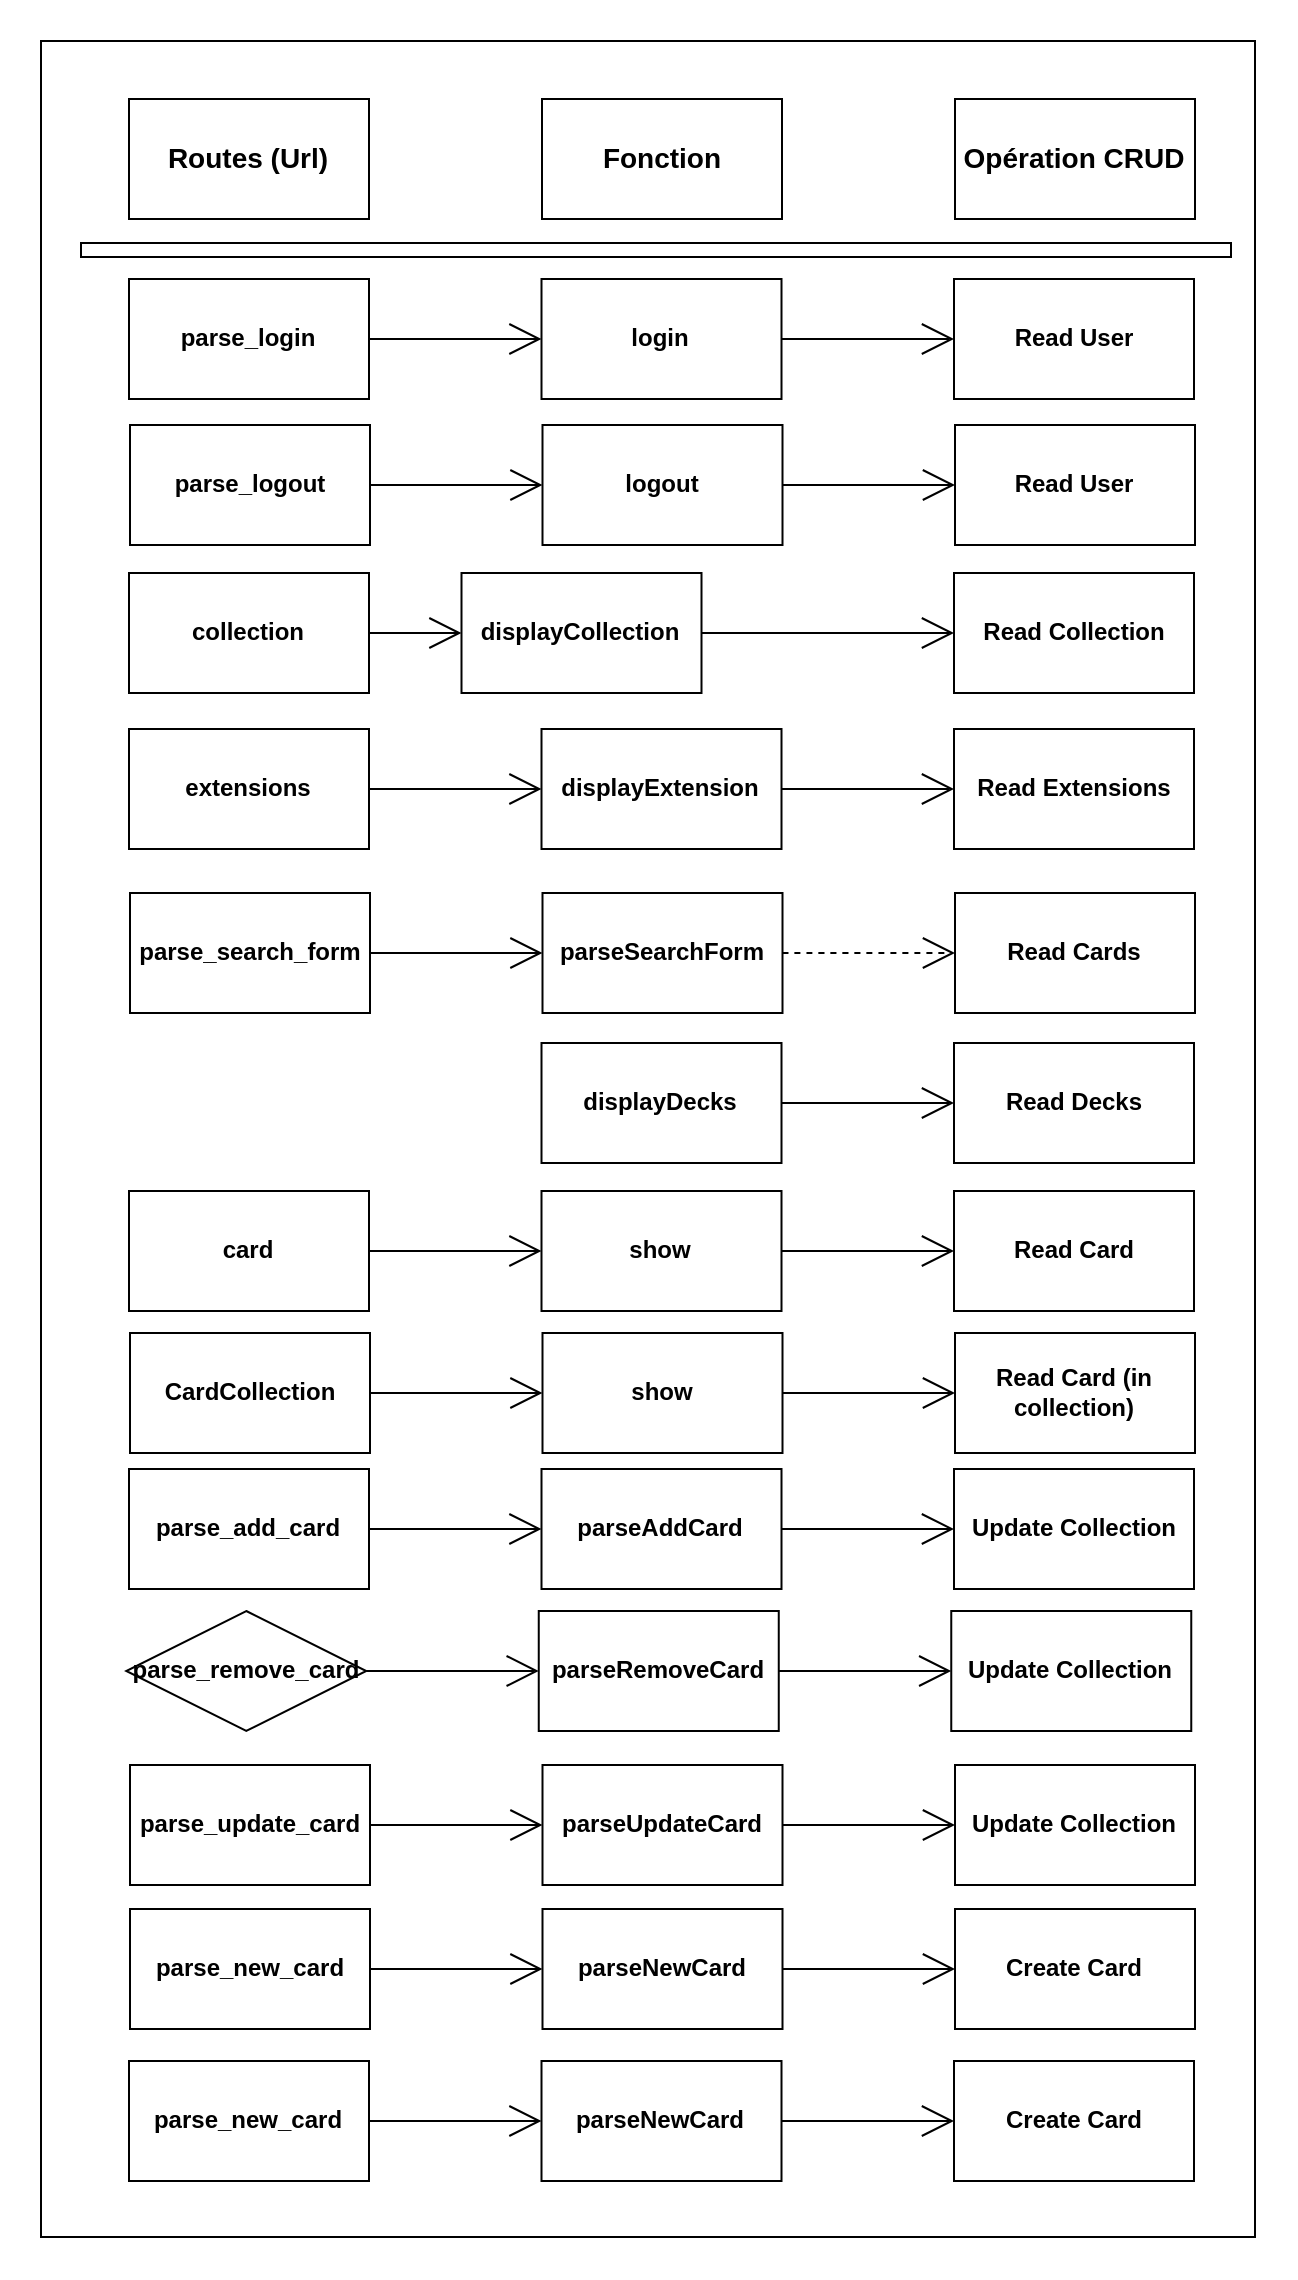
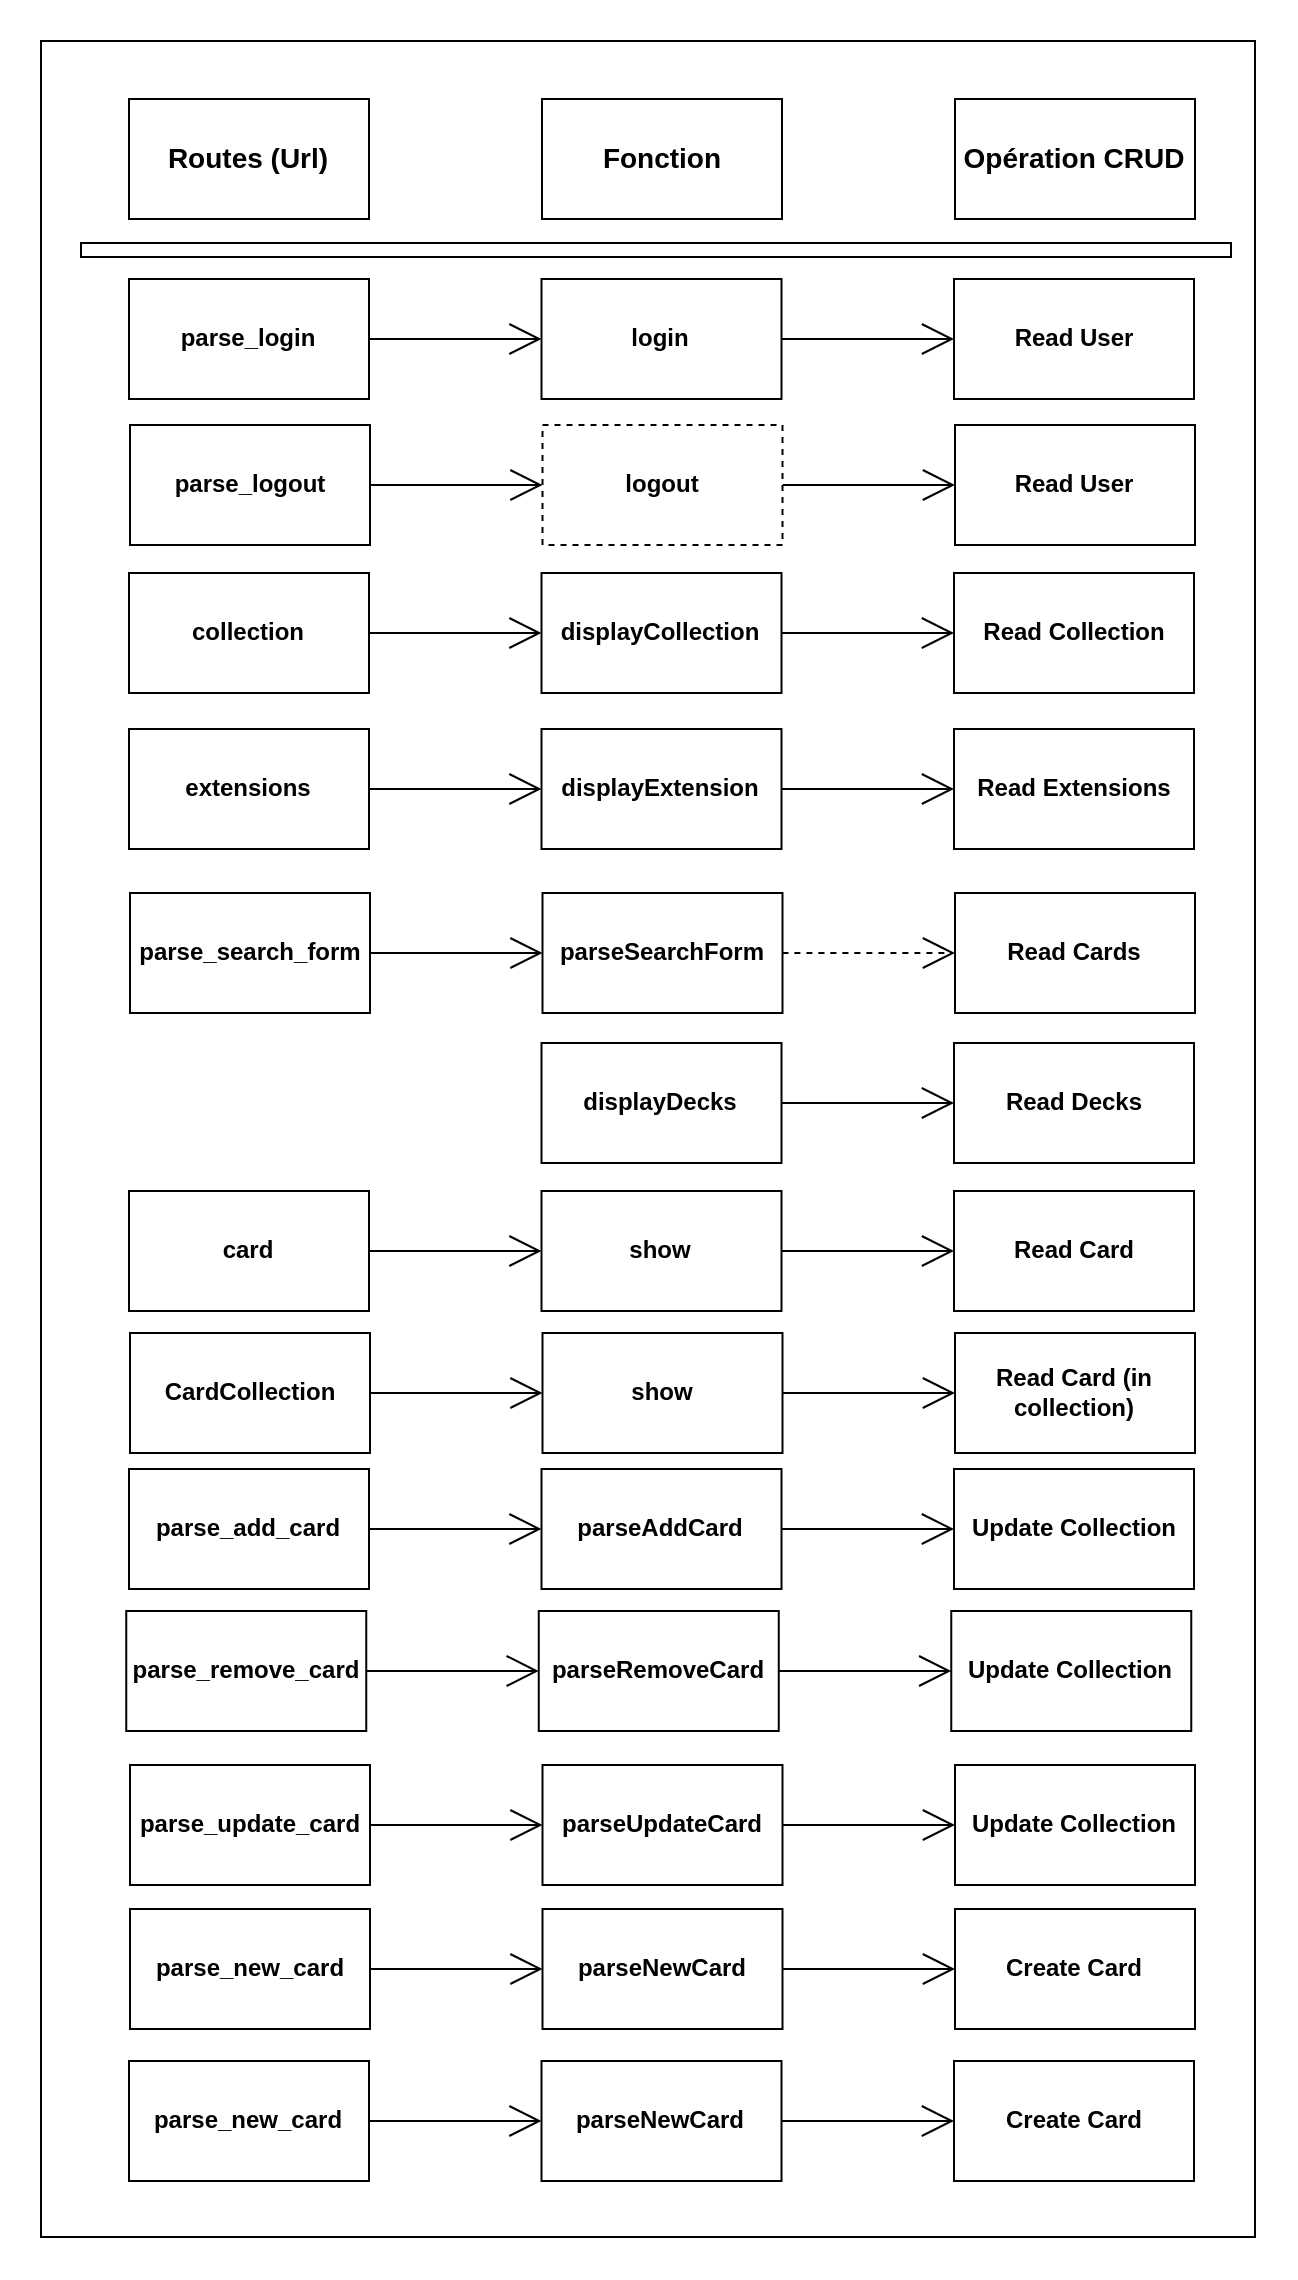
node "logout": style solid -> dashed
node "displayCollection": moved (582, 633) -> (662, 633)
node "parse_remove_card": shape diamond -> rectangle
